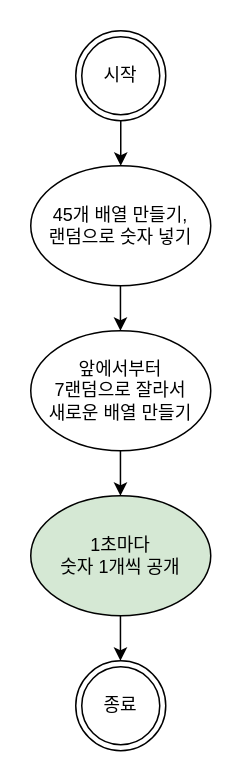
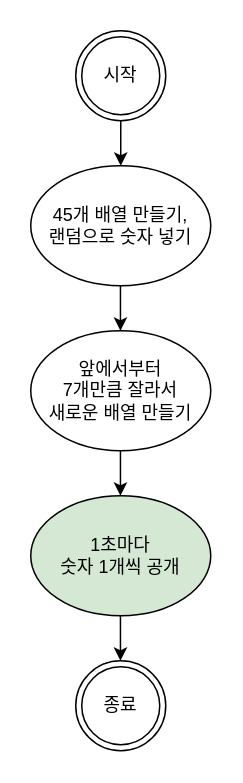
node "앞에서부터 7랜덤으로 잘라서 새로운 배열 만들기": label "앞에서부터 7랜덤으로 잘라서 새로운 배열 만들기" -> "앞에서부터 7개만큼 잘라서 새로운 배열 만들기"
